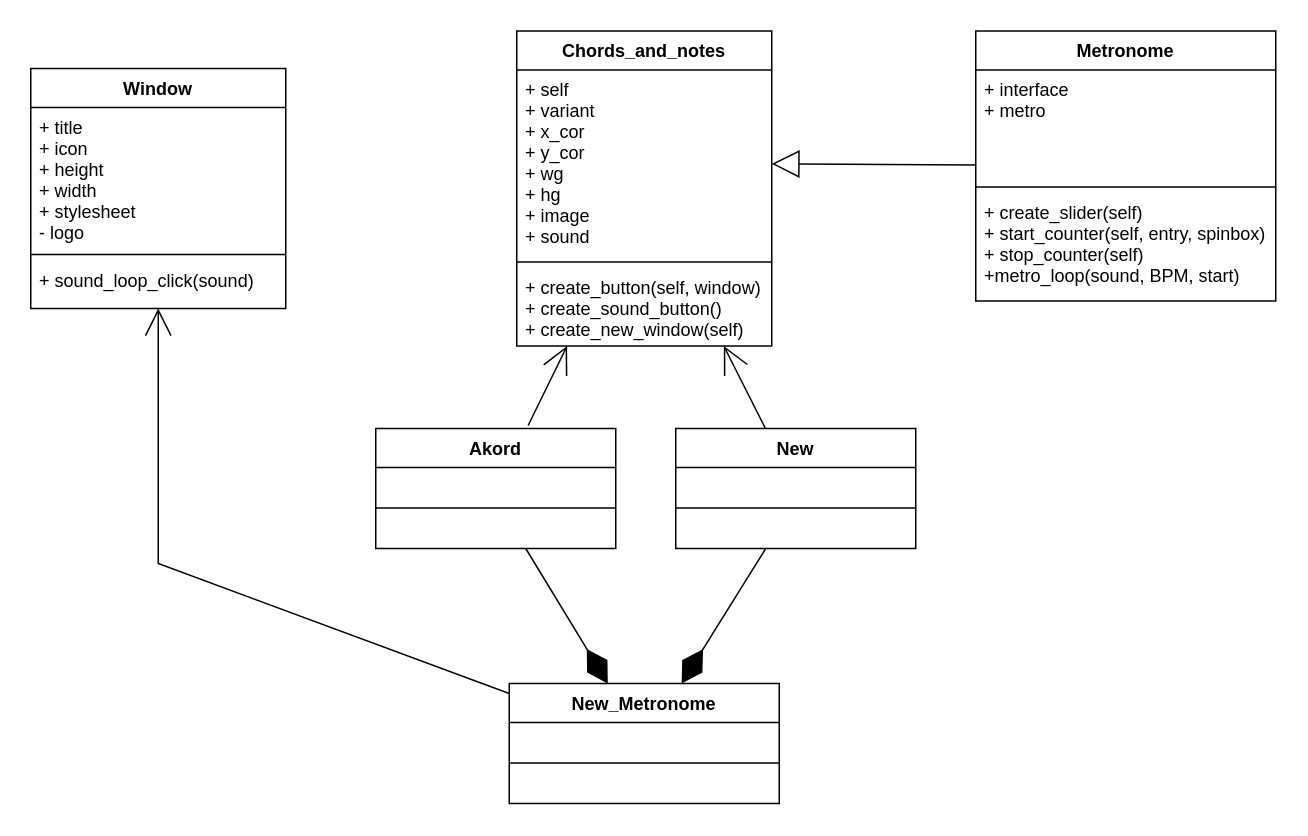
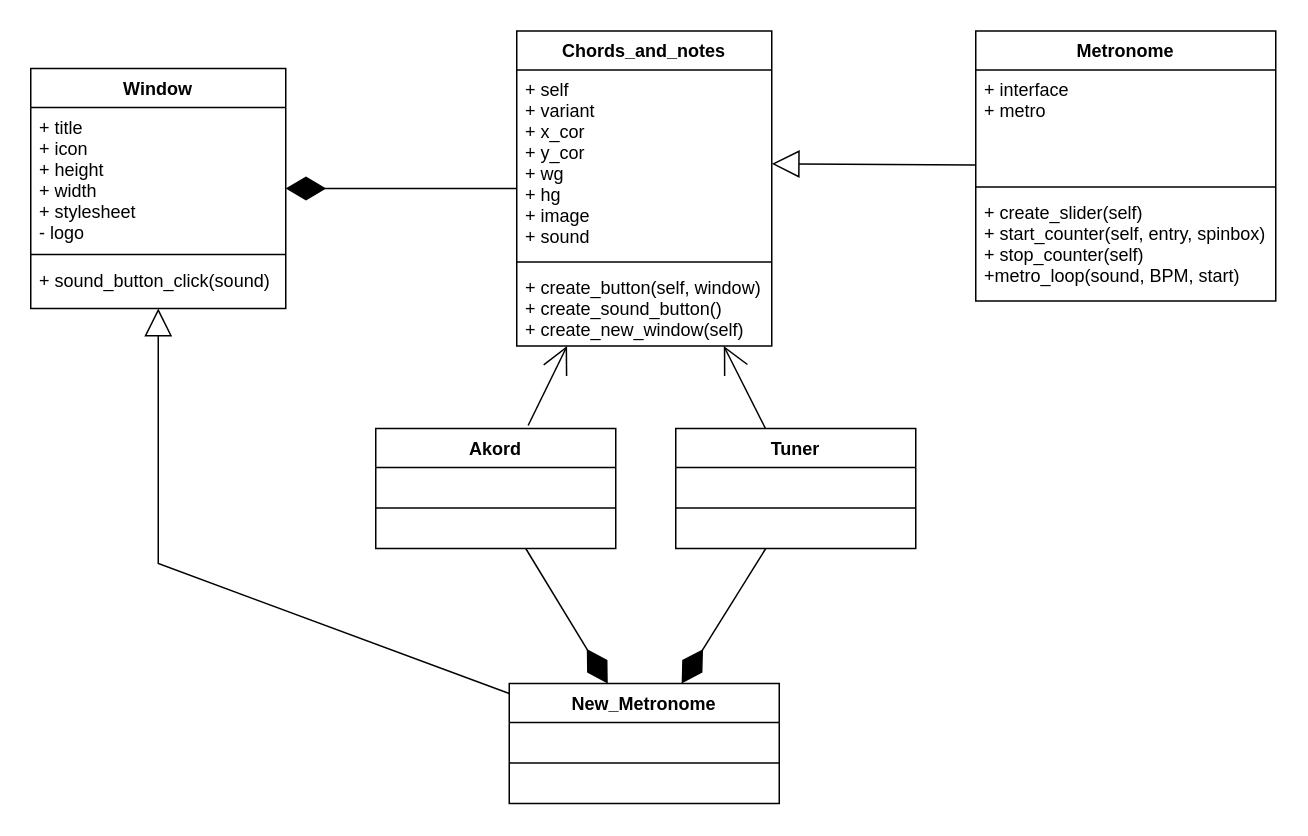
edge "Chords_and_notes" -> "Window": added
node "+ sound_loop_click(sound)": label "+ sound_loop_click(sound)" -> "+ sound_button_click(sound)"
edge "New_Metronome" -> "Window": arrowhead open -> block
node "New": label "New" -> "Tuner"
